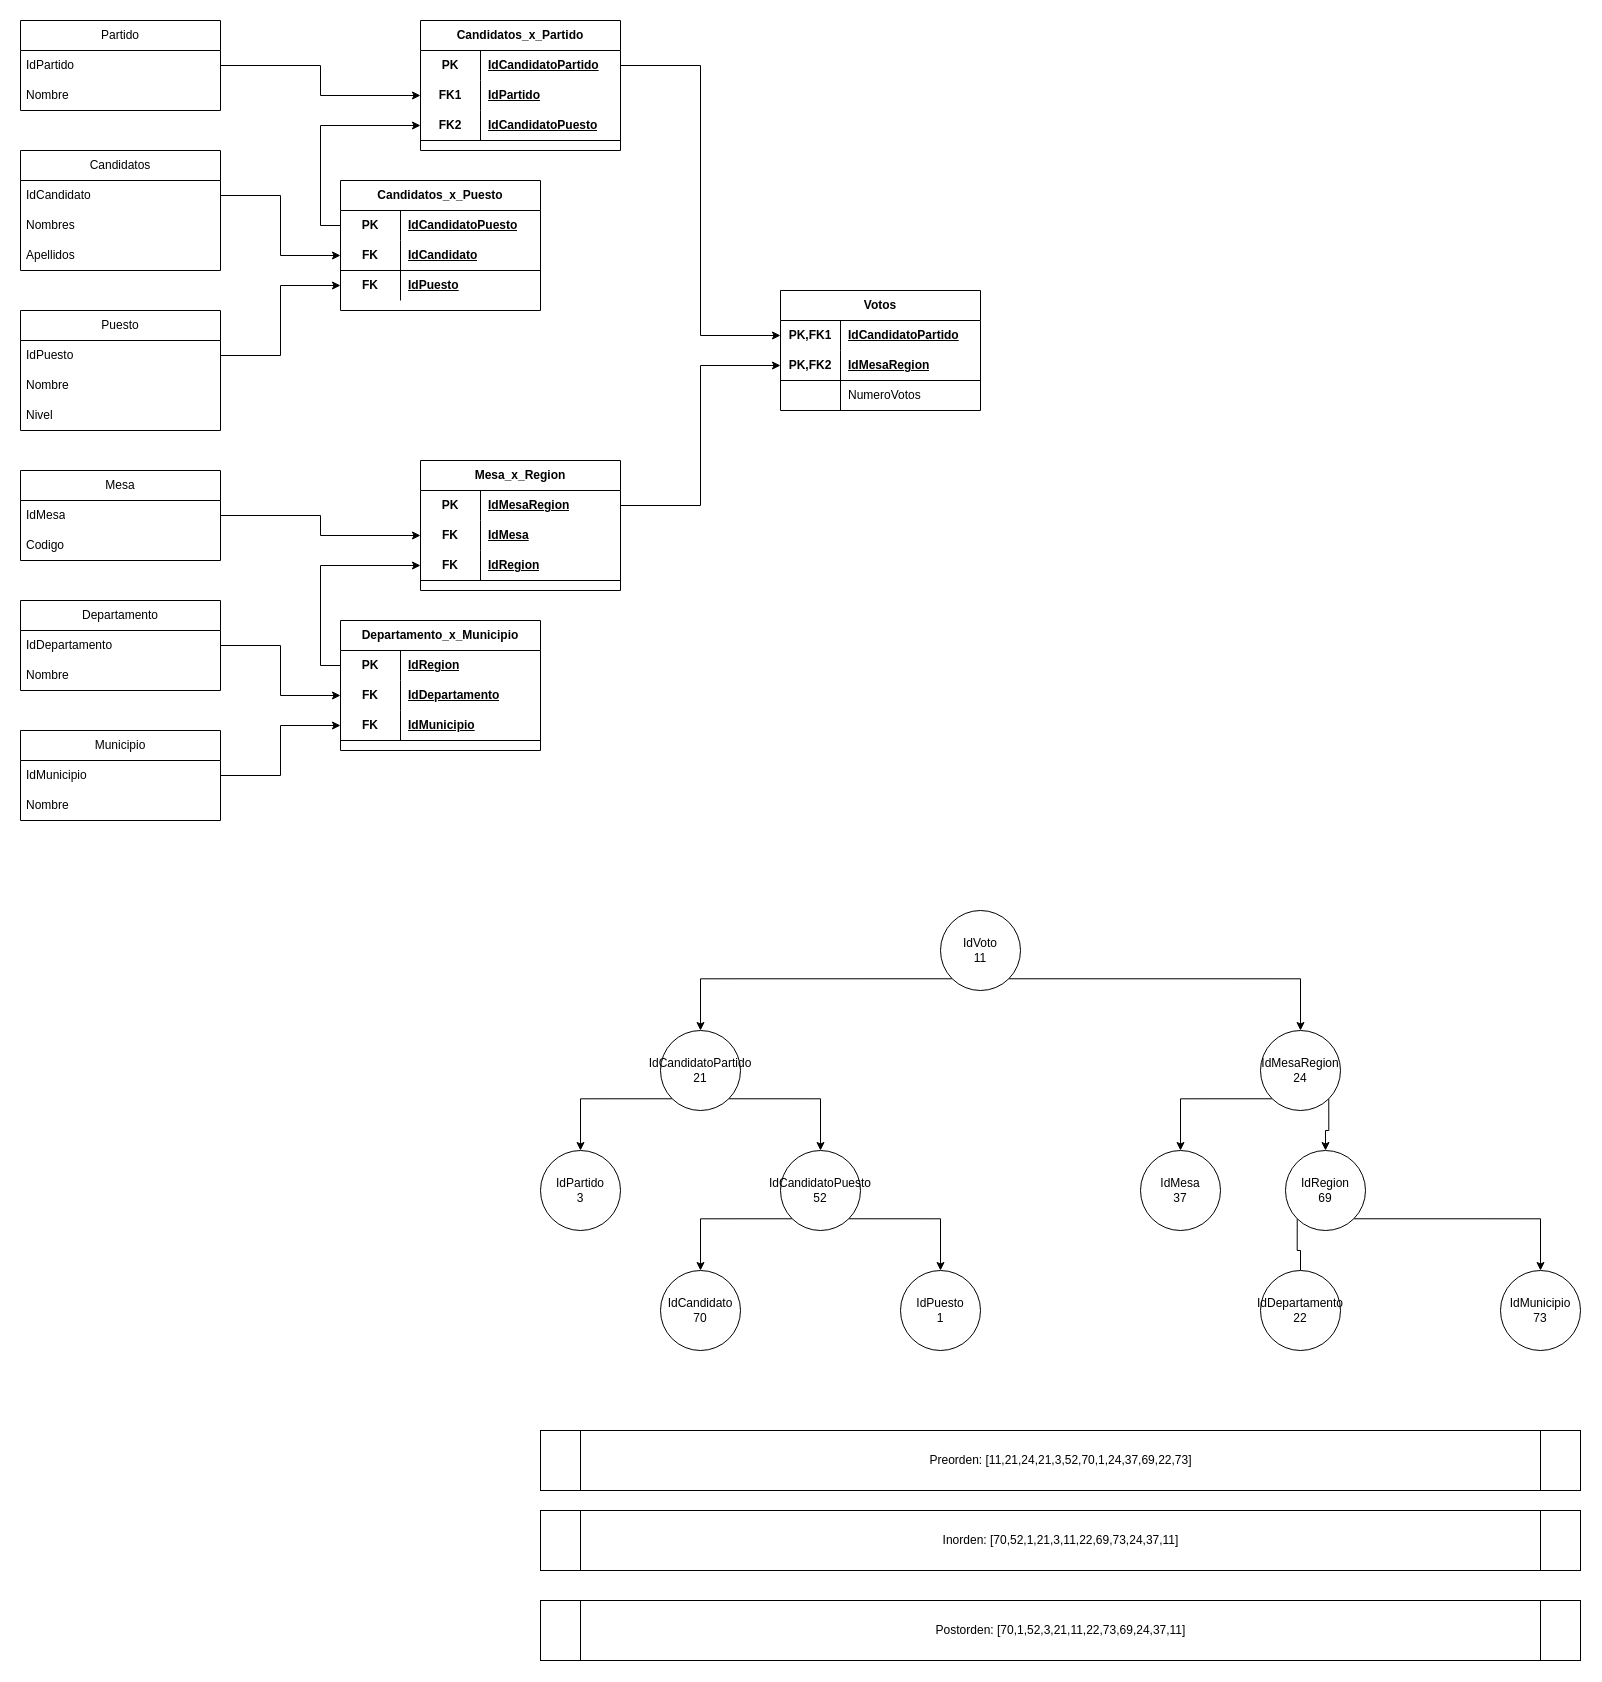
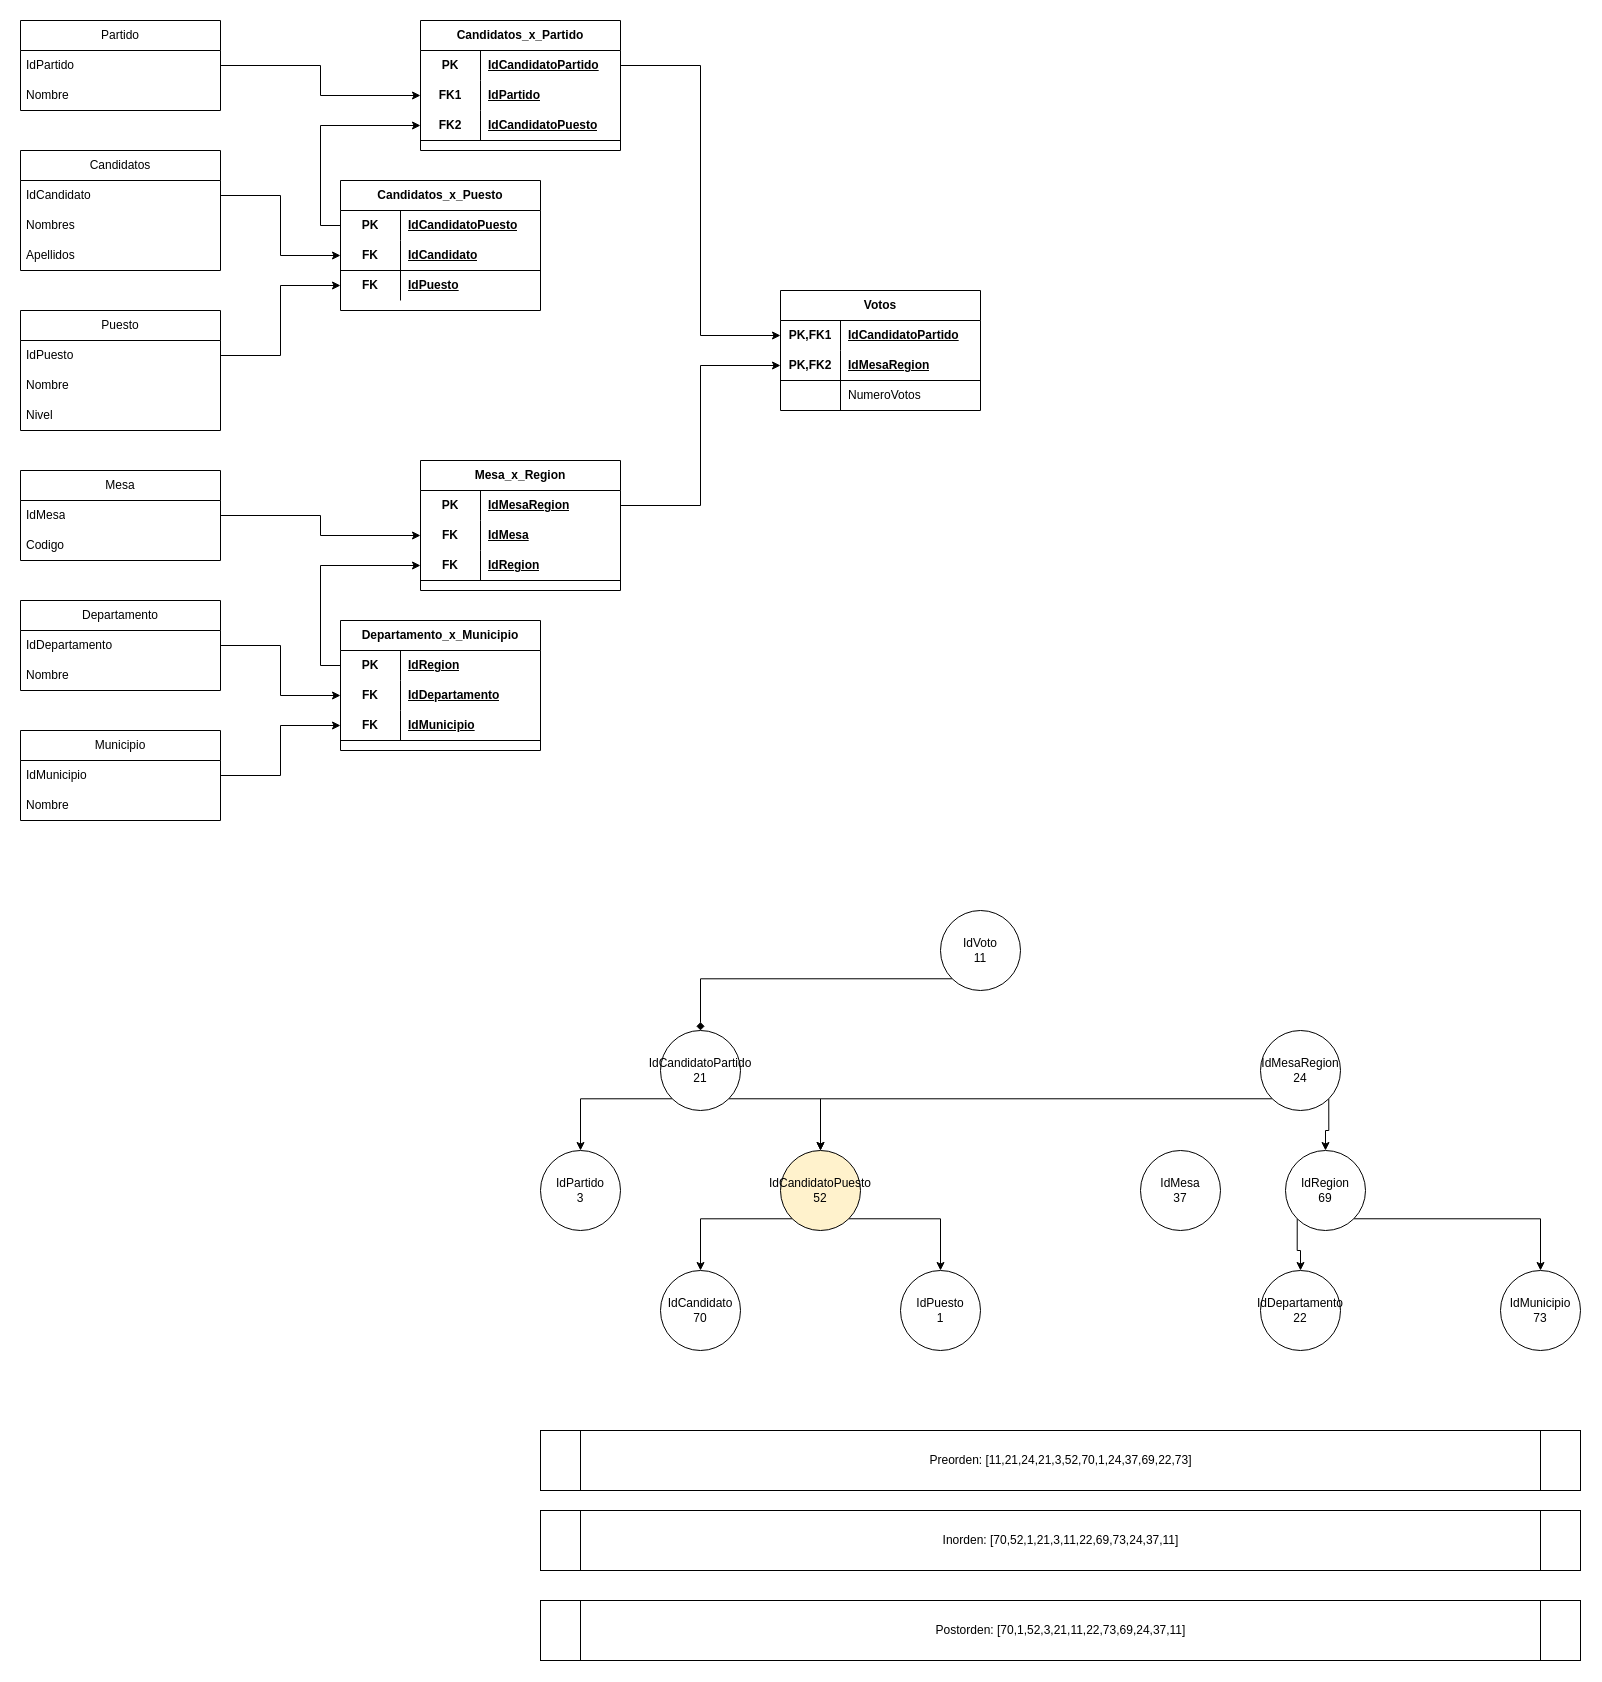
edge "IdVoto 11" -> "IdMesaRegion 24": removed
edge "IdVoto 11" -> "IdCandidatoPartido 21": arrowhead classic -> diamond
edge "IdMesaRegion 24" -> "IdMesa 37": now "IdMesaRegion 24" -> "IdCandidatoPuesto 52"
node "IdCandidatoPuesto 52": fillcolor #ffffff -> #fff2cc
edge "IdRegion 69" -- "IdDepartamento 22": arrowhead none -> classic
